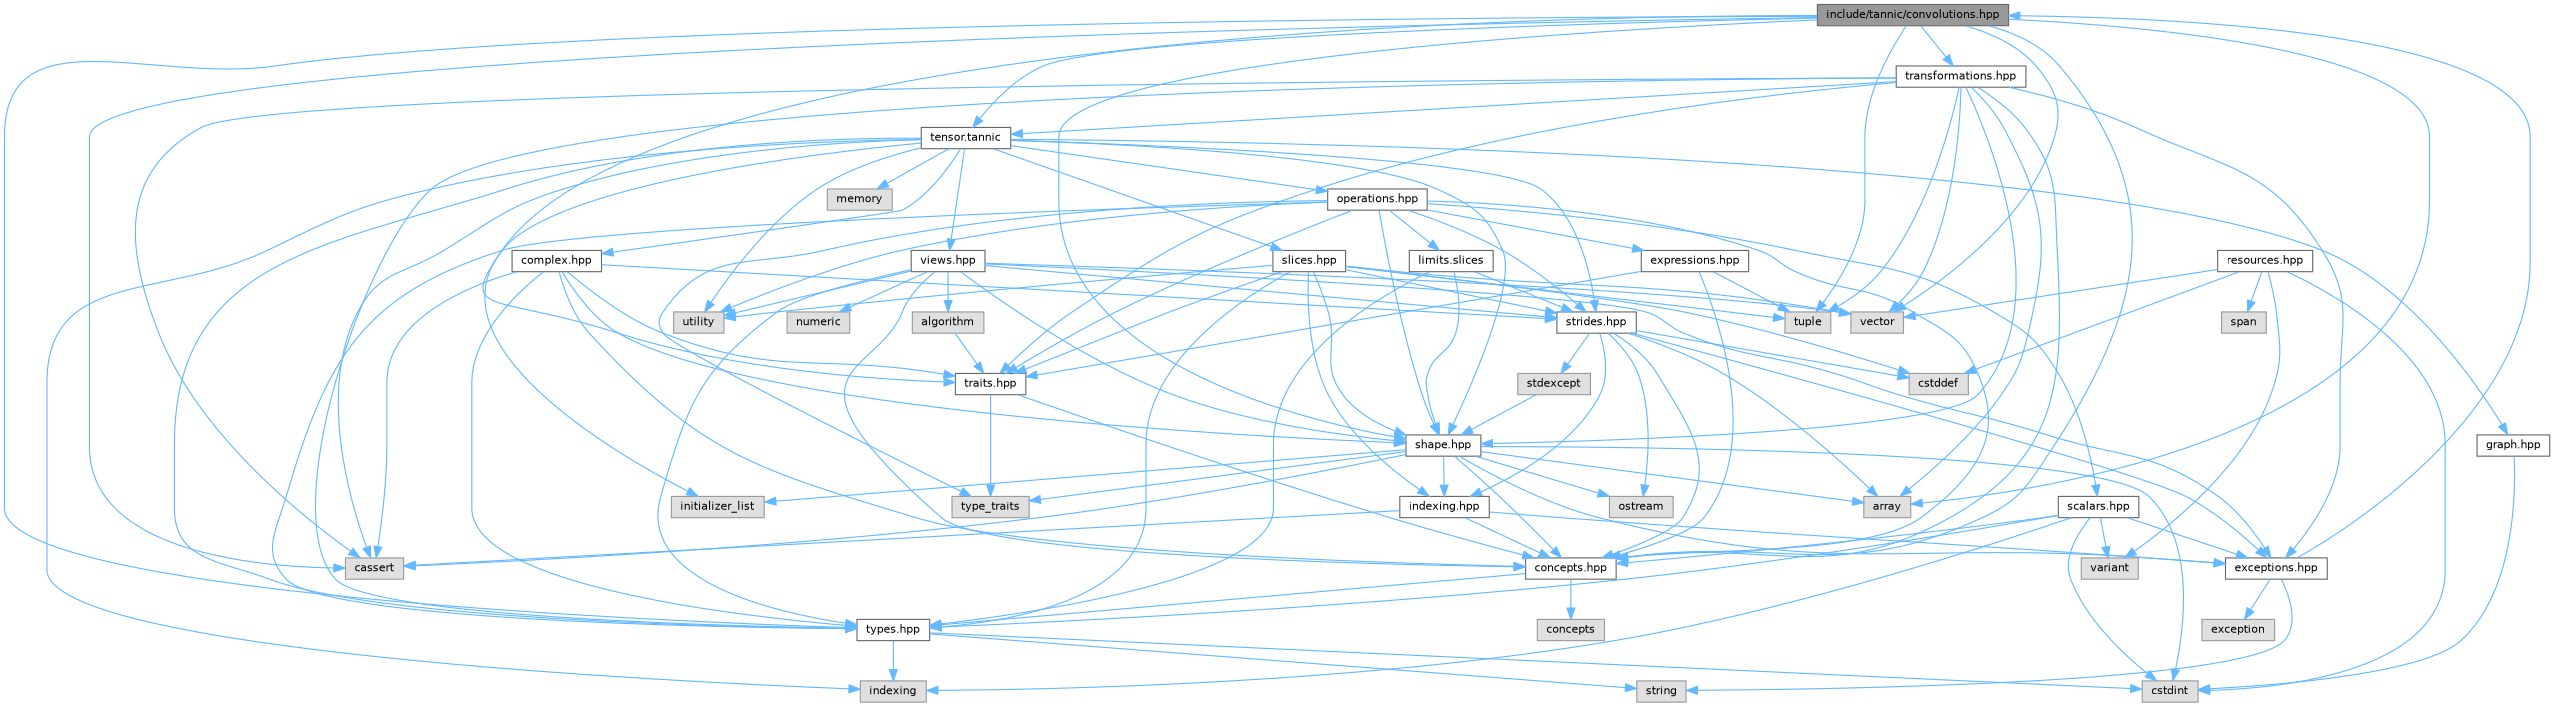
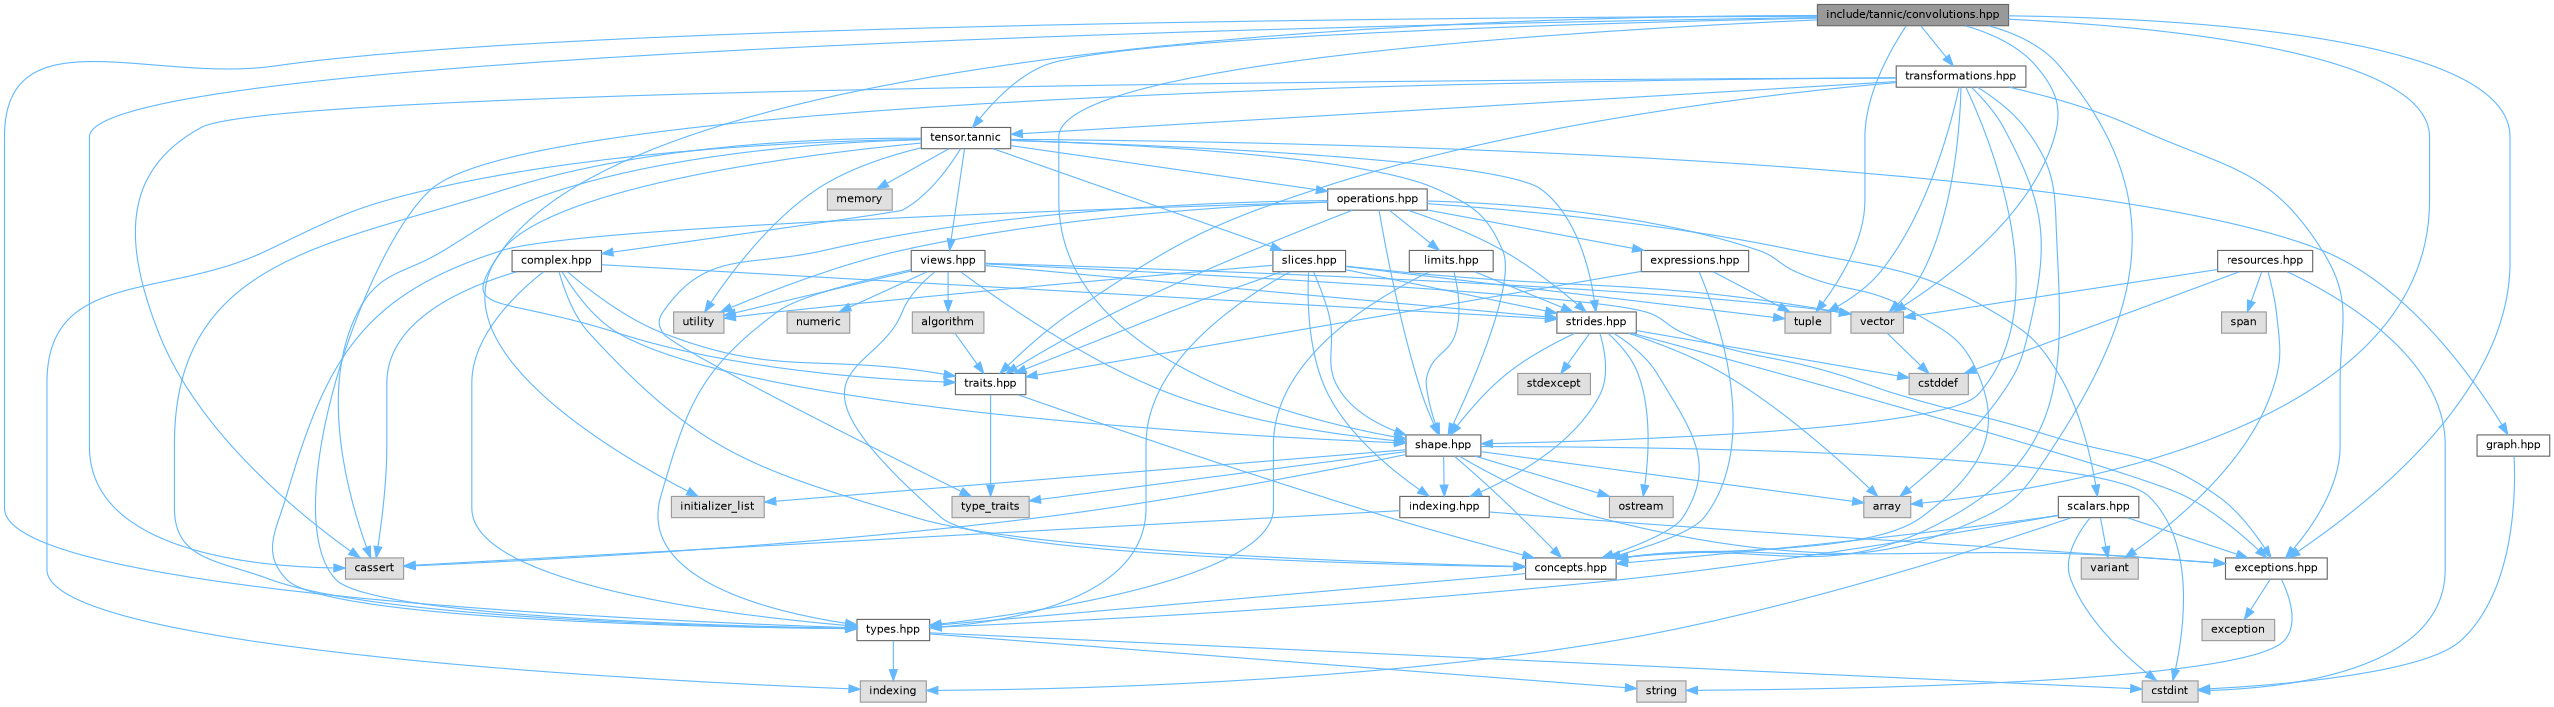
edge "exceptions.hpp" -> "include/tannic/convolutions.hpp": reversed
node "limits.slices": label "limits.slices" -> "limits.hpp"
edge "slices.hpp" -> "cstddef": now "vector" -> "cstddef"
edge "stdexcept" -> "shape.hpp": now "strides.hpp" -> "shape.hpp"
edge "indexing.hpp" -> "concepts.hpp": removed
node "concepts": removed
